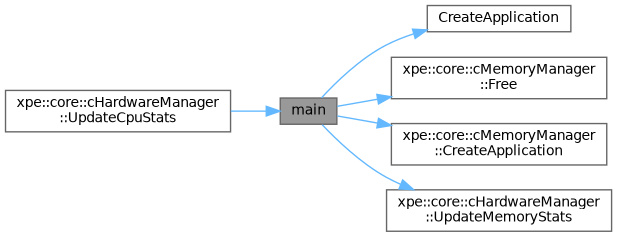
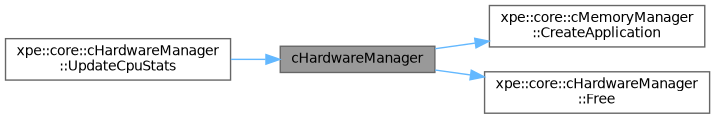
node "CreateApplication": removed
node "xpe::core::cMemoryManager ::Free": removed
node "main": label "main" -> "cHardwareManager"
node "xpe::core::cHardwareManager ::UpdateMemoryStats": label "xpe::core::cHardwareManager ::UpdateMemoryStats" -> "xpe::core::cHardwareManager ::Free"
